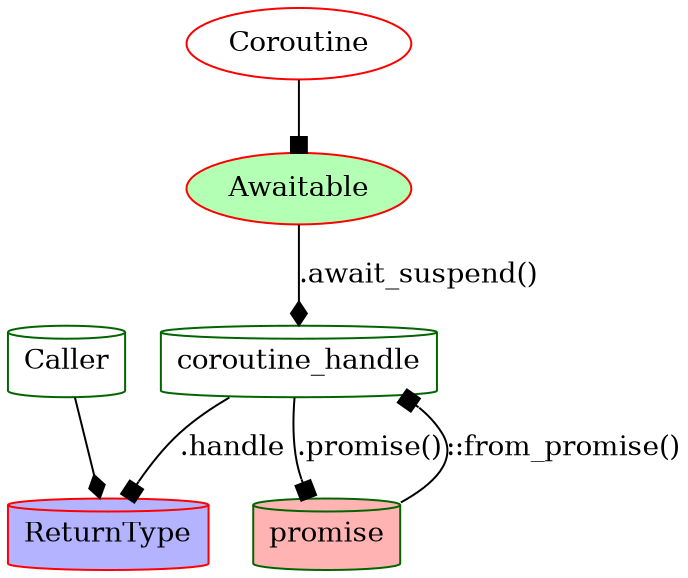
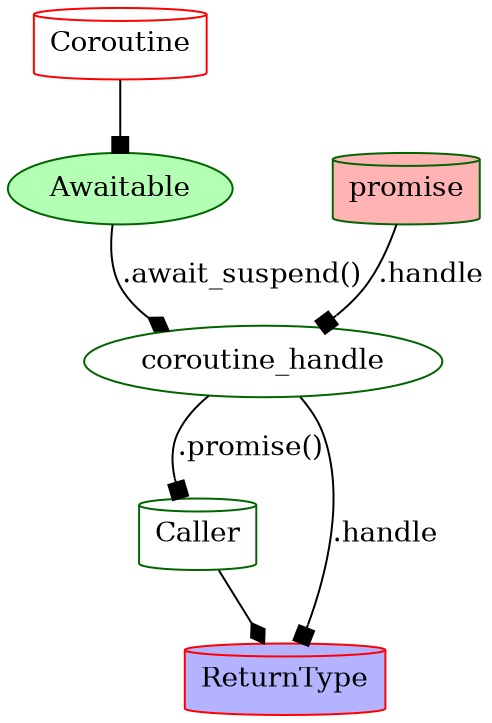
node "Coroutine": shape ellipse -> cylinder
node "Awaitable": color red -> darkgreen
node "coroutine_handle": shape cylinder -> ellipse
edge "coroutine_handle" -> "promise": now "coroutine_handle" -> "Caller"
edge "promise" -> "coroutine_handle": label "::from_promise()" -> ".handle"
